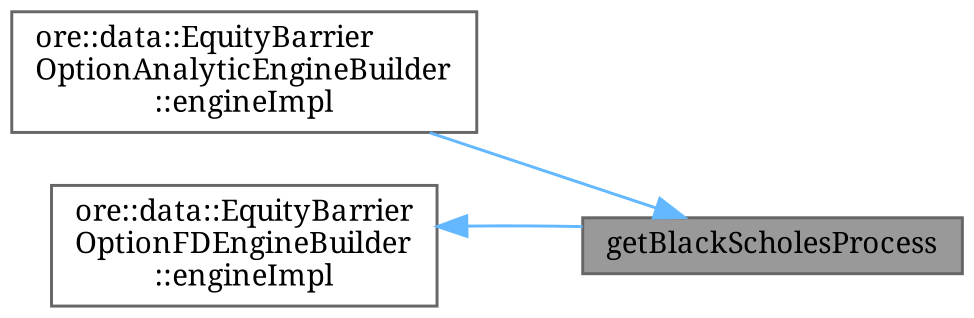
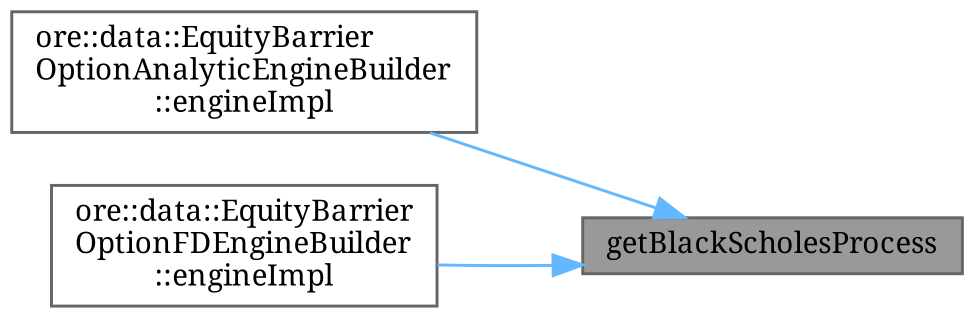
edge "getBlackScholesProcess" -> "ore::data::EquityBarrier OptionFDEngineBuilder ::engineImpl": reversed
